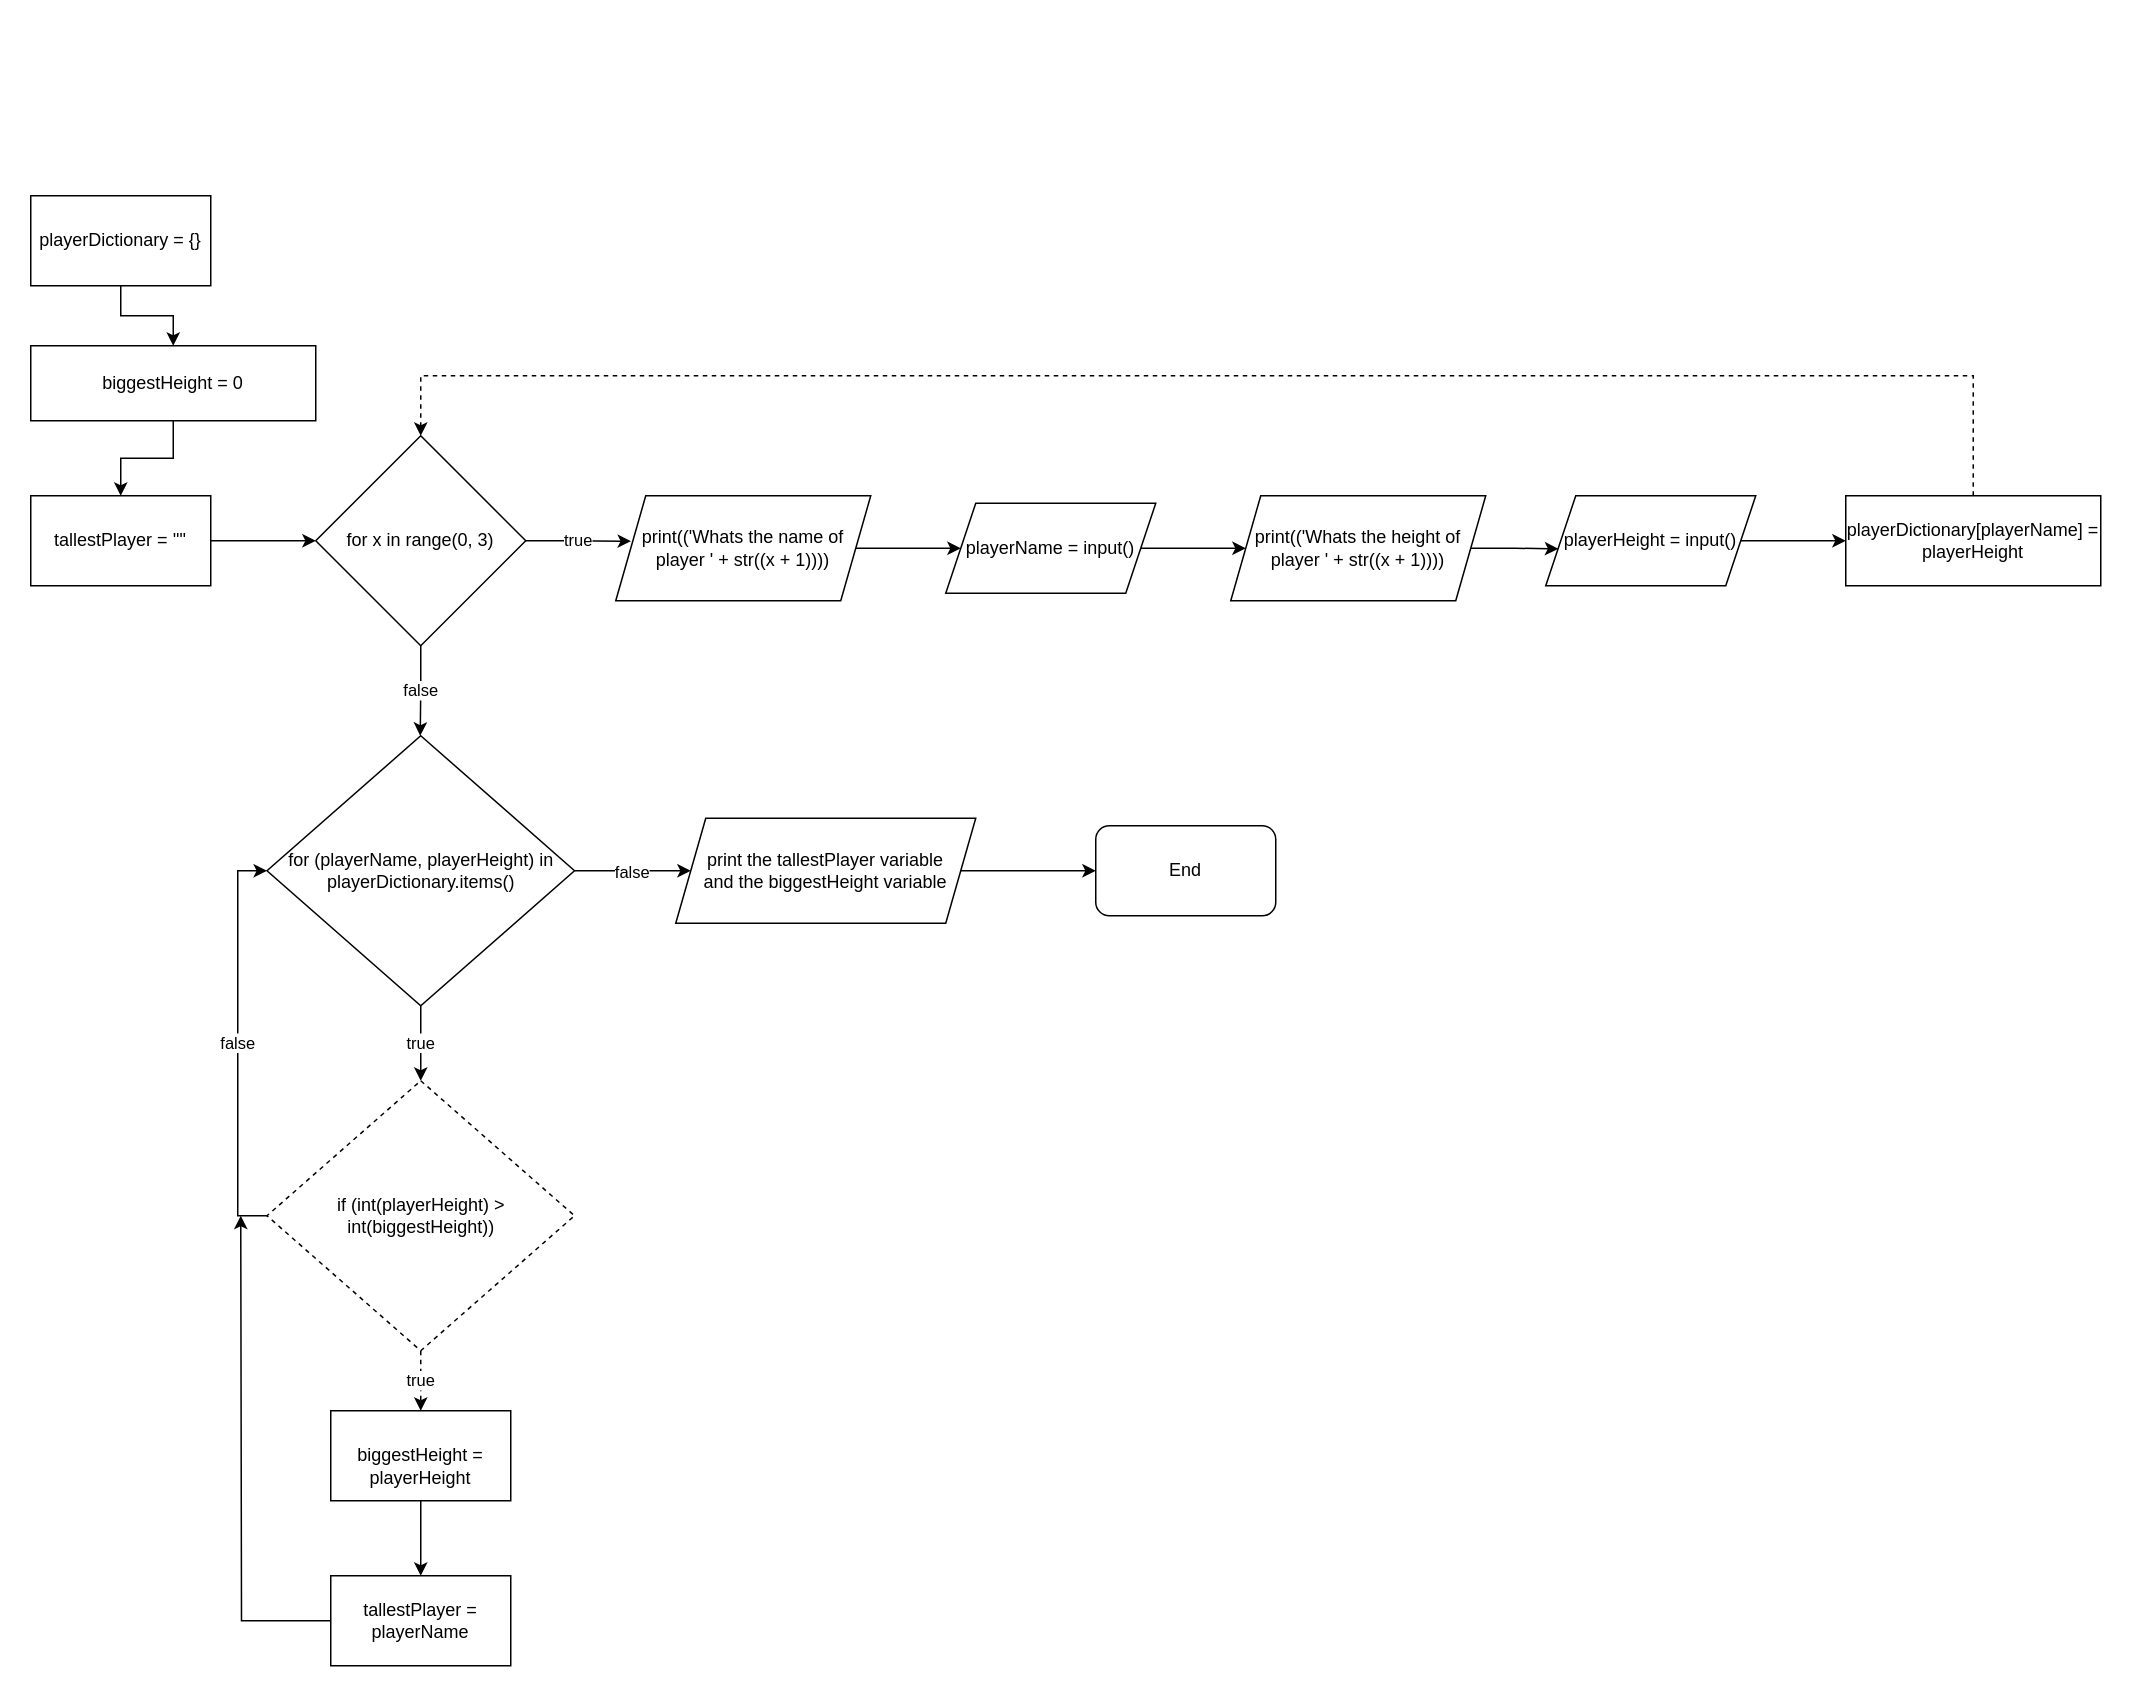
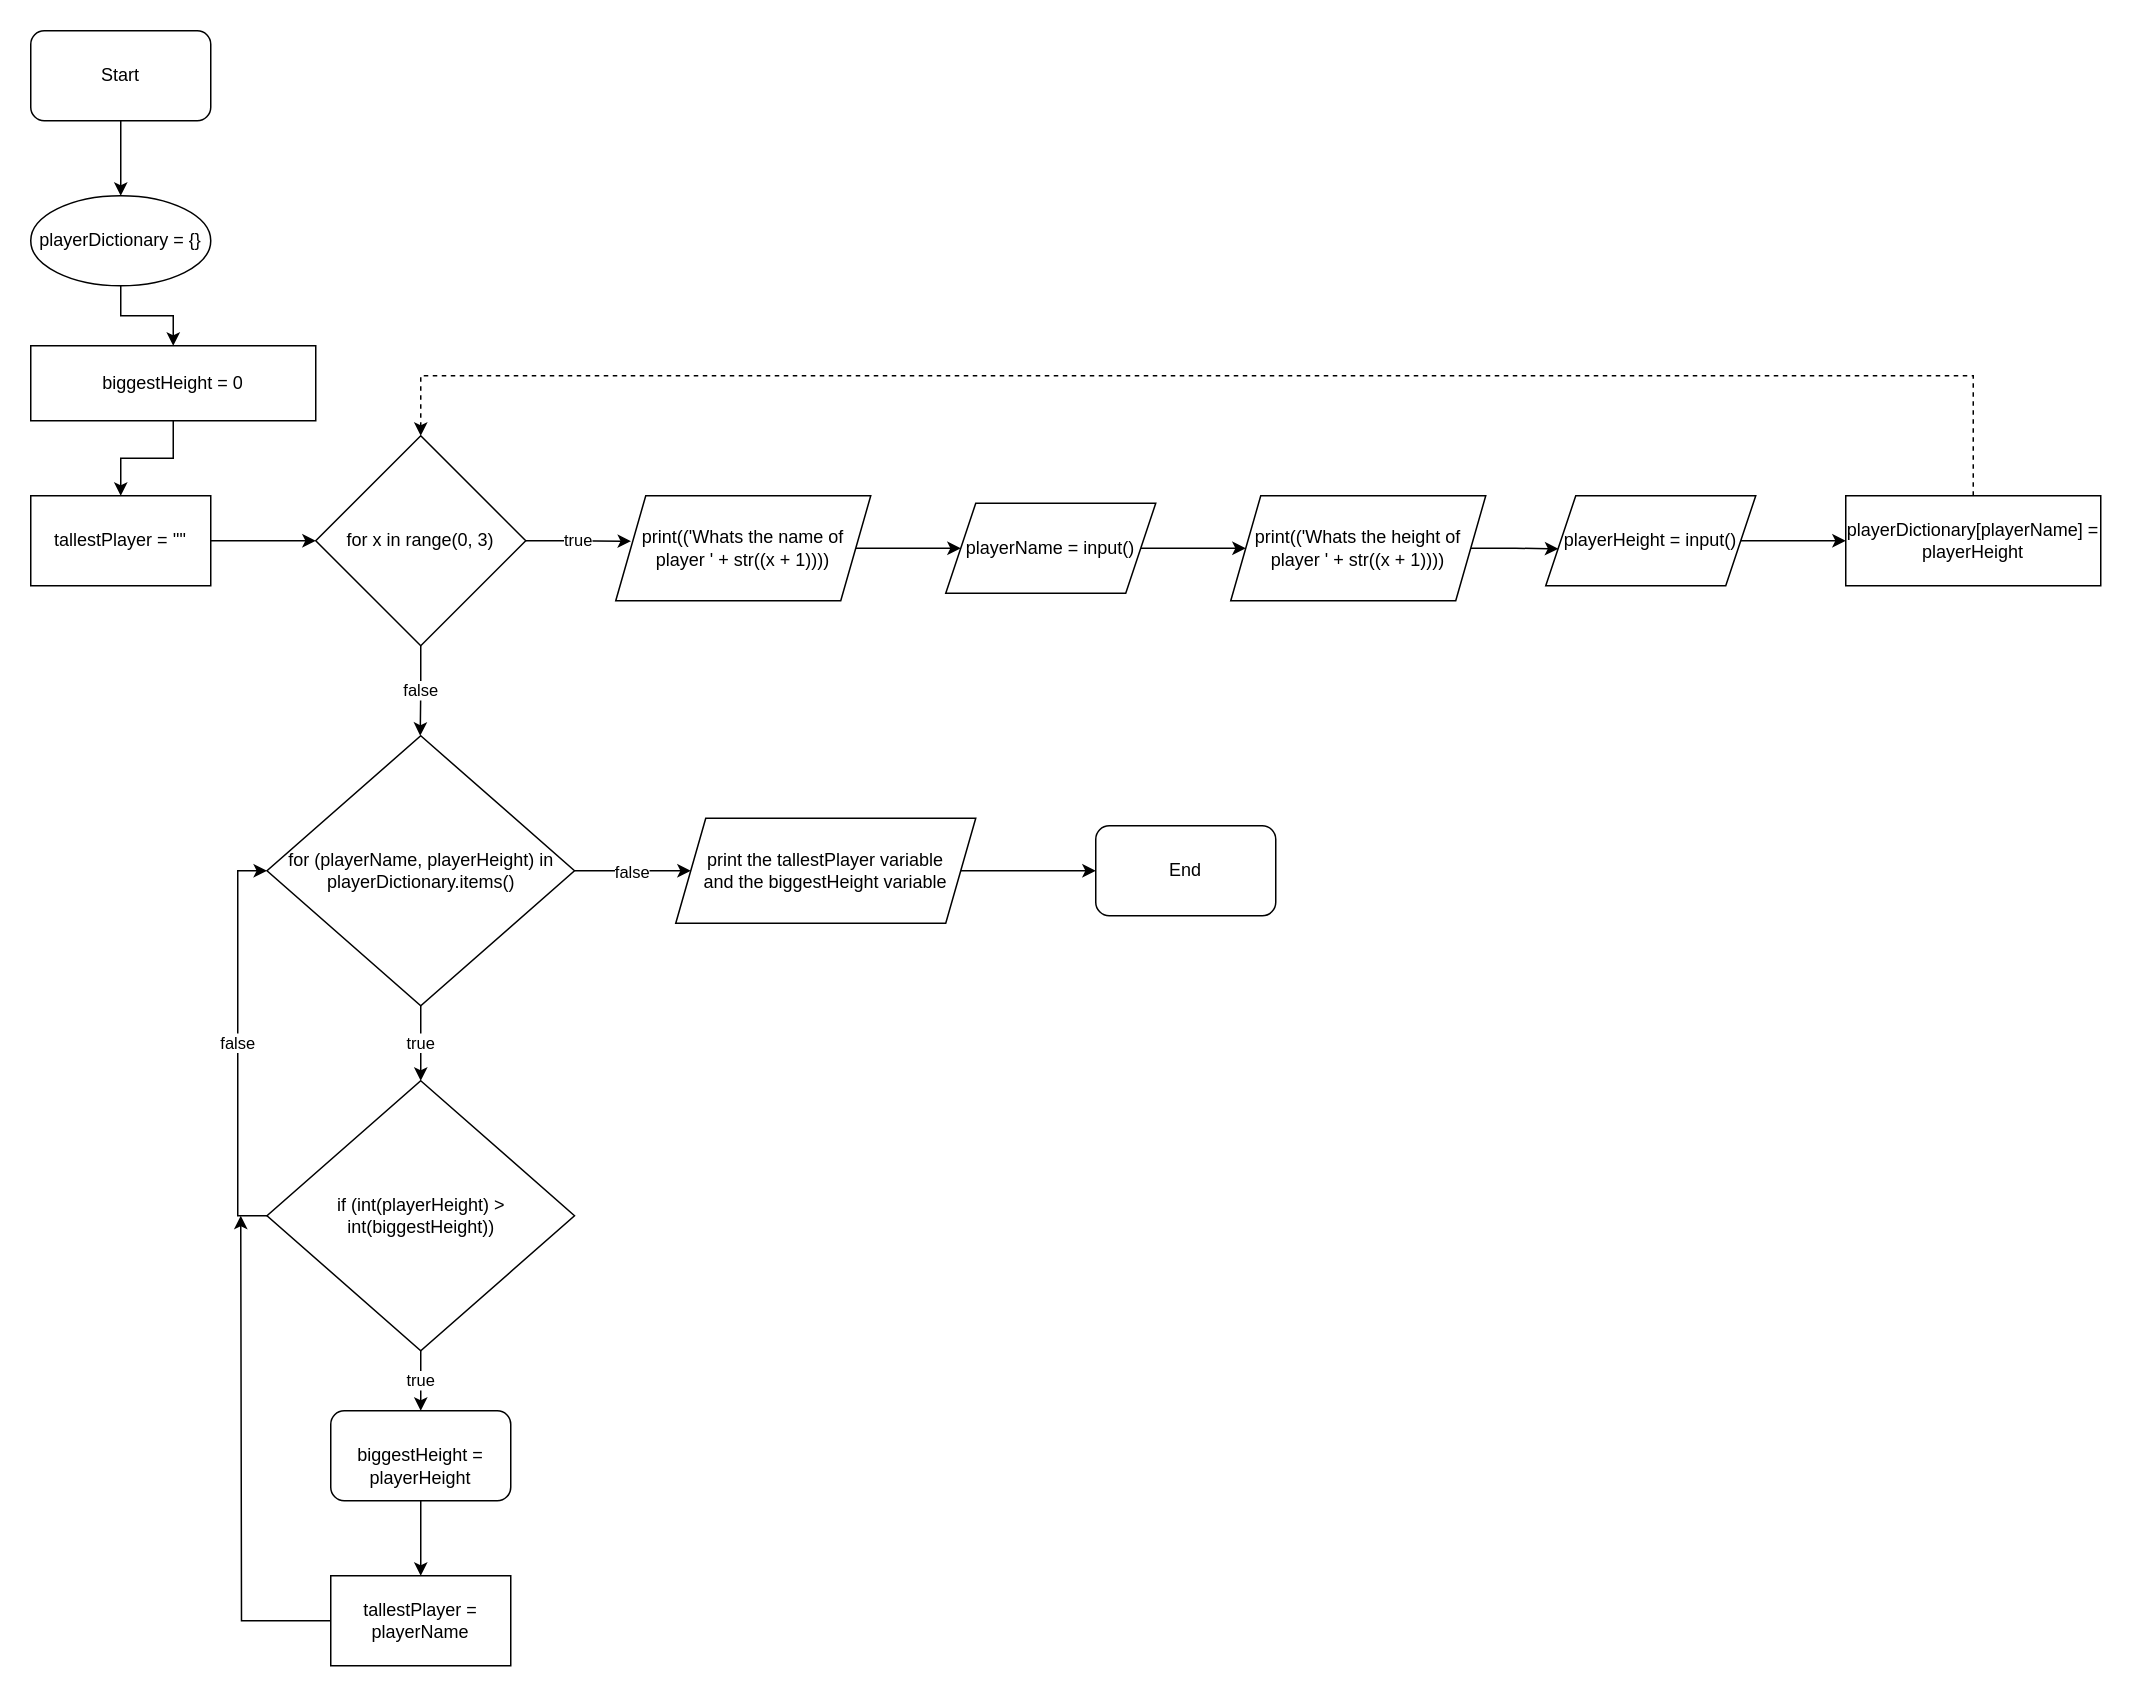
node "Start": added
edge "Start" -> "playerDictionary = {}": added
node "playerDictionary = {}": shape rectangle -> ellipse
node "if (int(playerHeight) > int(biggestHeight))": style dashed -> solid
edge "if (int(playerHeight) > int(biggestHeight))" -> "biggestHeight = playerHeight": style dashed -> solid
node "biggestHeight = playerHeight": shape rectangle -> rounded rectangle
